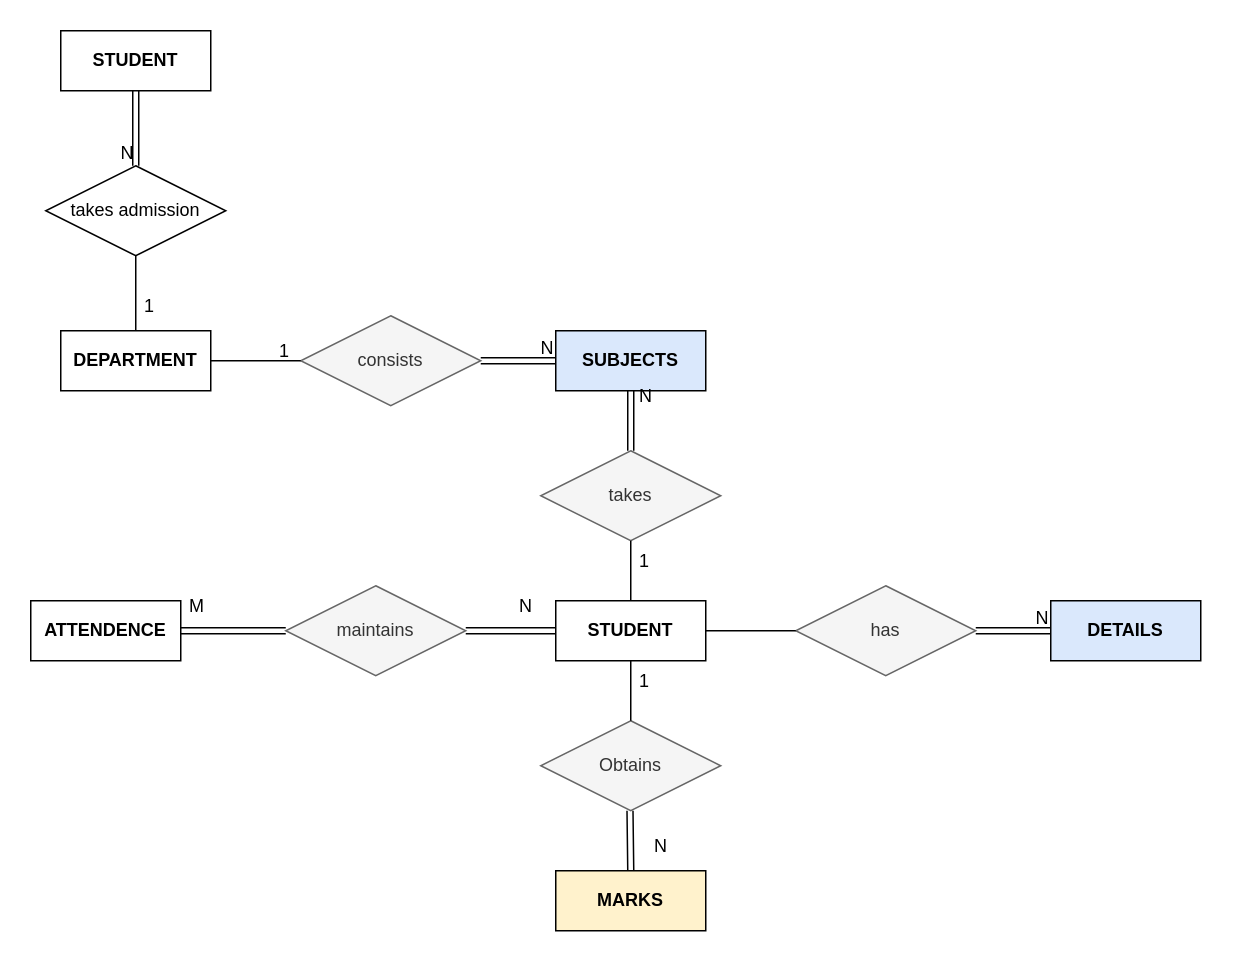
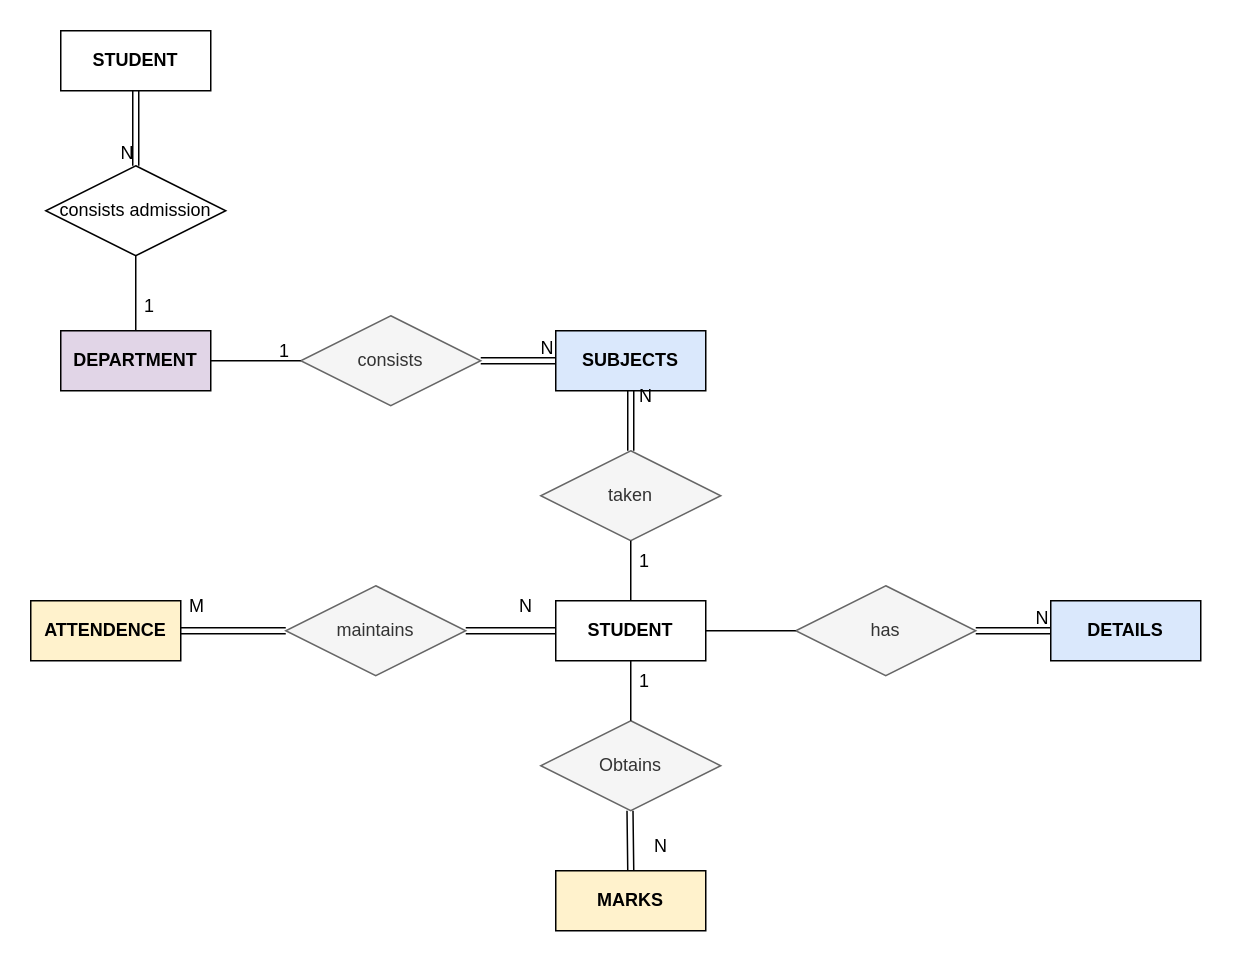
node "takes admission": label "takes admission" -> "consists admission"
node "DEPARTMENT": fillcolor #ffffff -> #e1d5e7
node "takes": label "takes" -> "taken"
node "ATTENDENCE": fillcolor #ffffff -> #fff2cc
